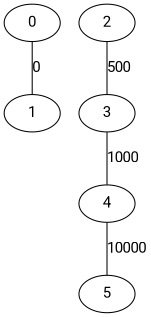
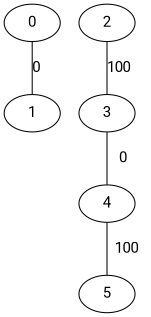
edge "2" -- "3": label "500" -> "100"
edge "3" -- "4": label "1000" -> "0"
edge "4" -- "5": label "10000" -> "100"
